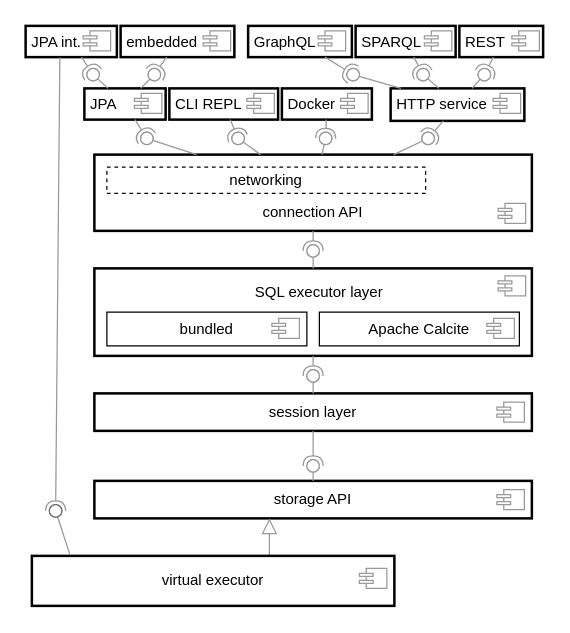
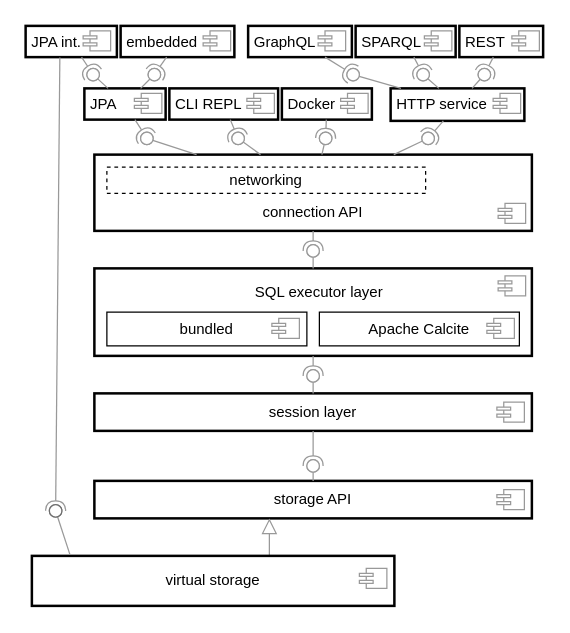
node "virtual executor": label "virtual executor" -> "virtual storage"
